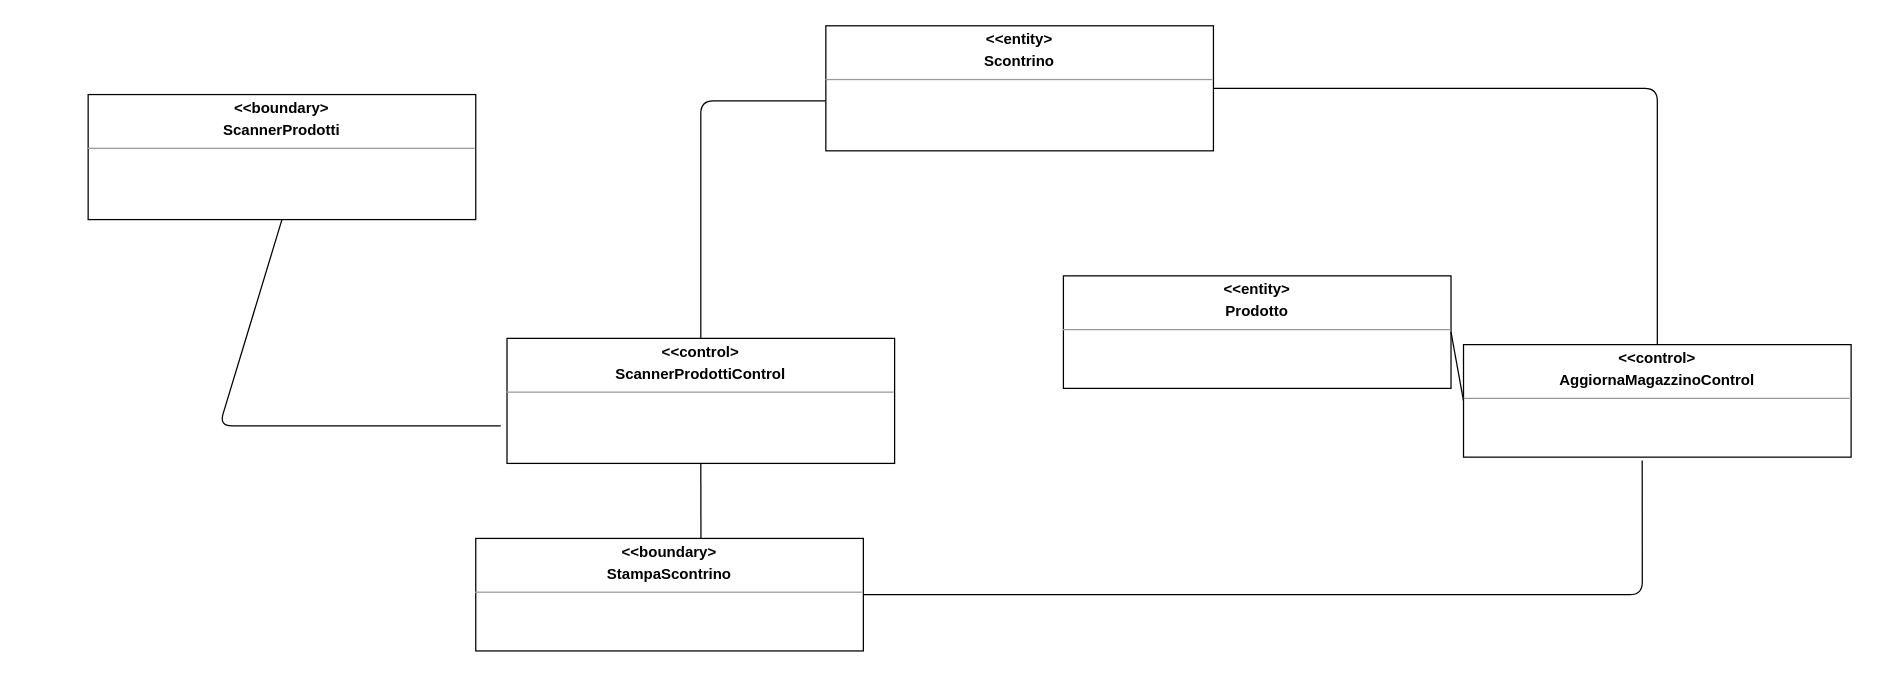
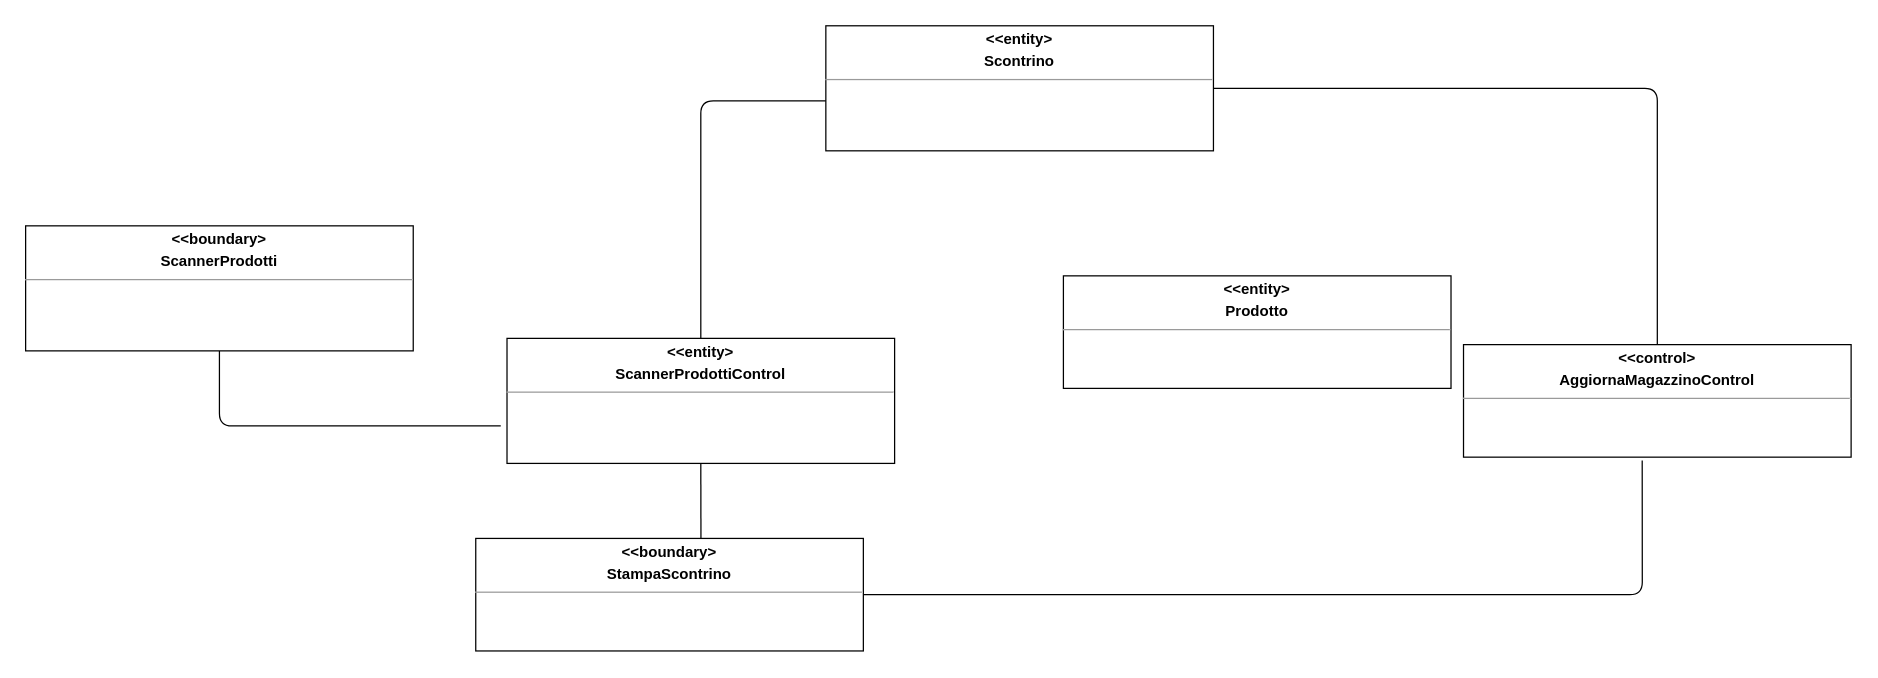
node "<<boundary> ScannerProdotti": moved (282, 157) -> (219, 288)
node "<<control> ScannerProdottiControl": label "<<control> ScannerProdottiControl" -> "<<entity> ScannerProdottiControl"
edge "<<entity> Prodotto" -- "<<control> AggiornaMagazzinoControl": removed
